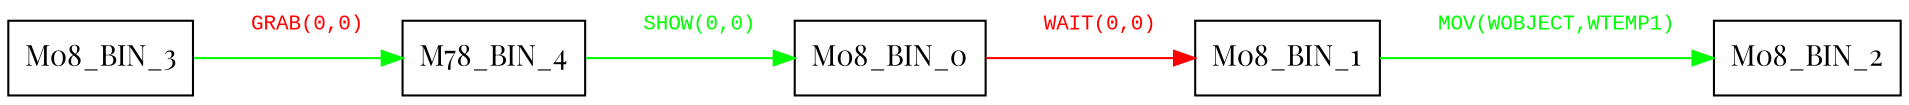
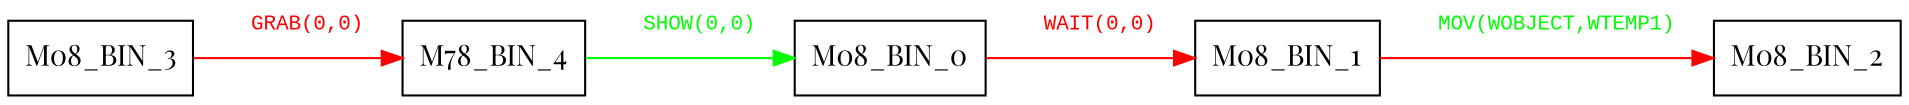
edge "M08_BIN_3" -> "M78_BIN_4": color green -> red
edge "M08_BIN_1" -> "M08_BIN_2": color green -> red
